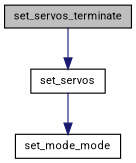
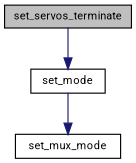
node "set_servos": label "set_servos" -> "set_mode"
node "set_mode_mode": label "set_mode_mode" -> "set_mux_mode"
